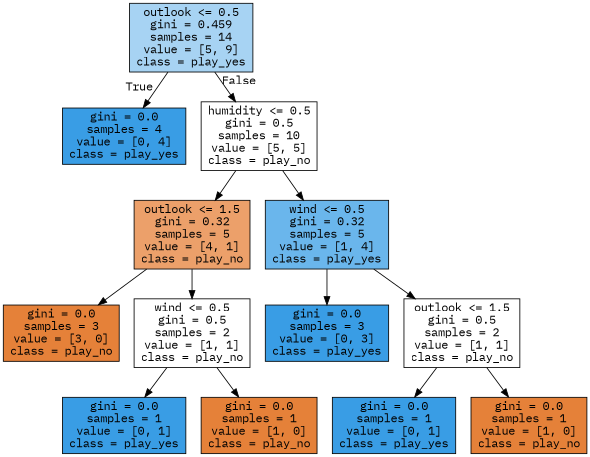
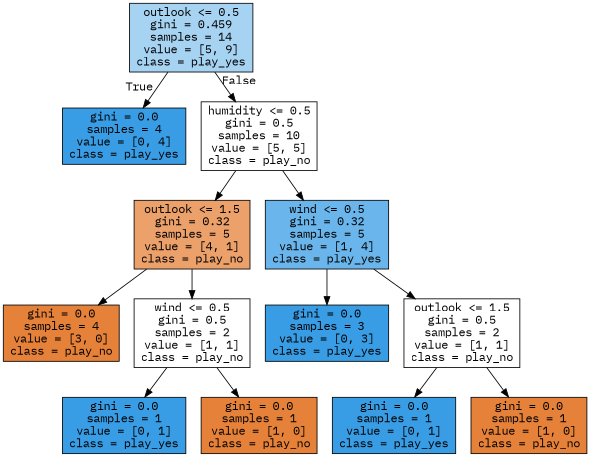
node "gini = 0.0 samples = 3 value = [3, 0] class = play_no": label "gini = 0.0 samples = 3 value = [3, 0] class = play_no" -> "gini = 0.0 samples = 4 value = [3, 0] class = play_no"
